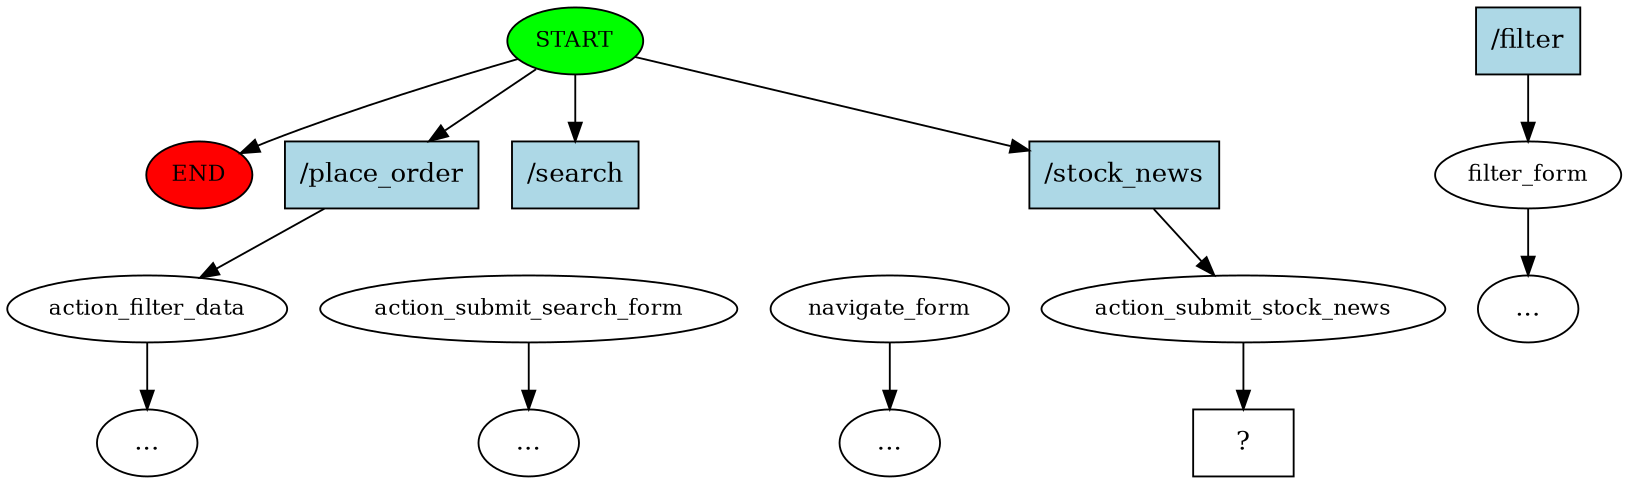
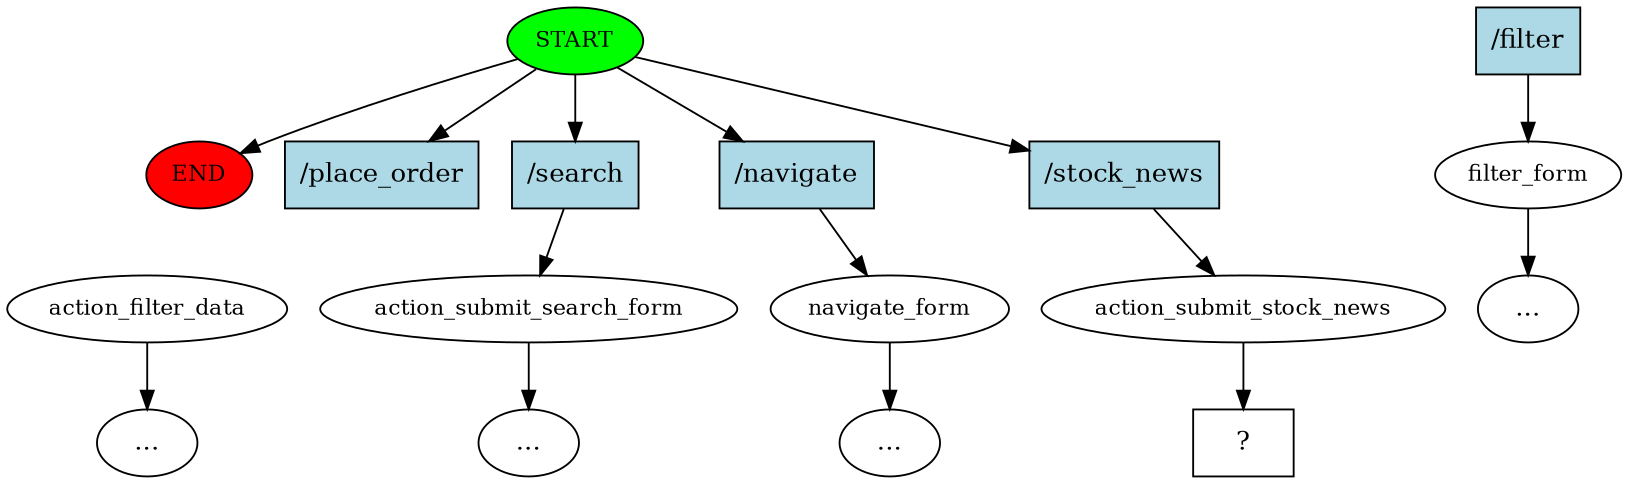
node "/navigate": added
edge "/search" -> "action_submit_search_form": added
edge "/place_order" -> "action_filter_data": removed
